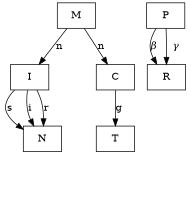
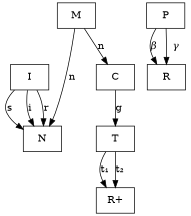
edge "M" -> "I": now "M" -> "N"
node "R+": added
